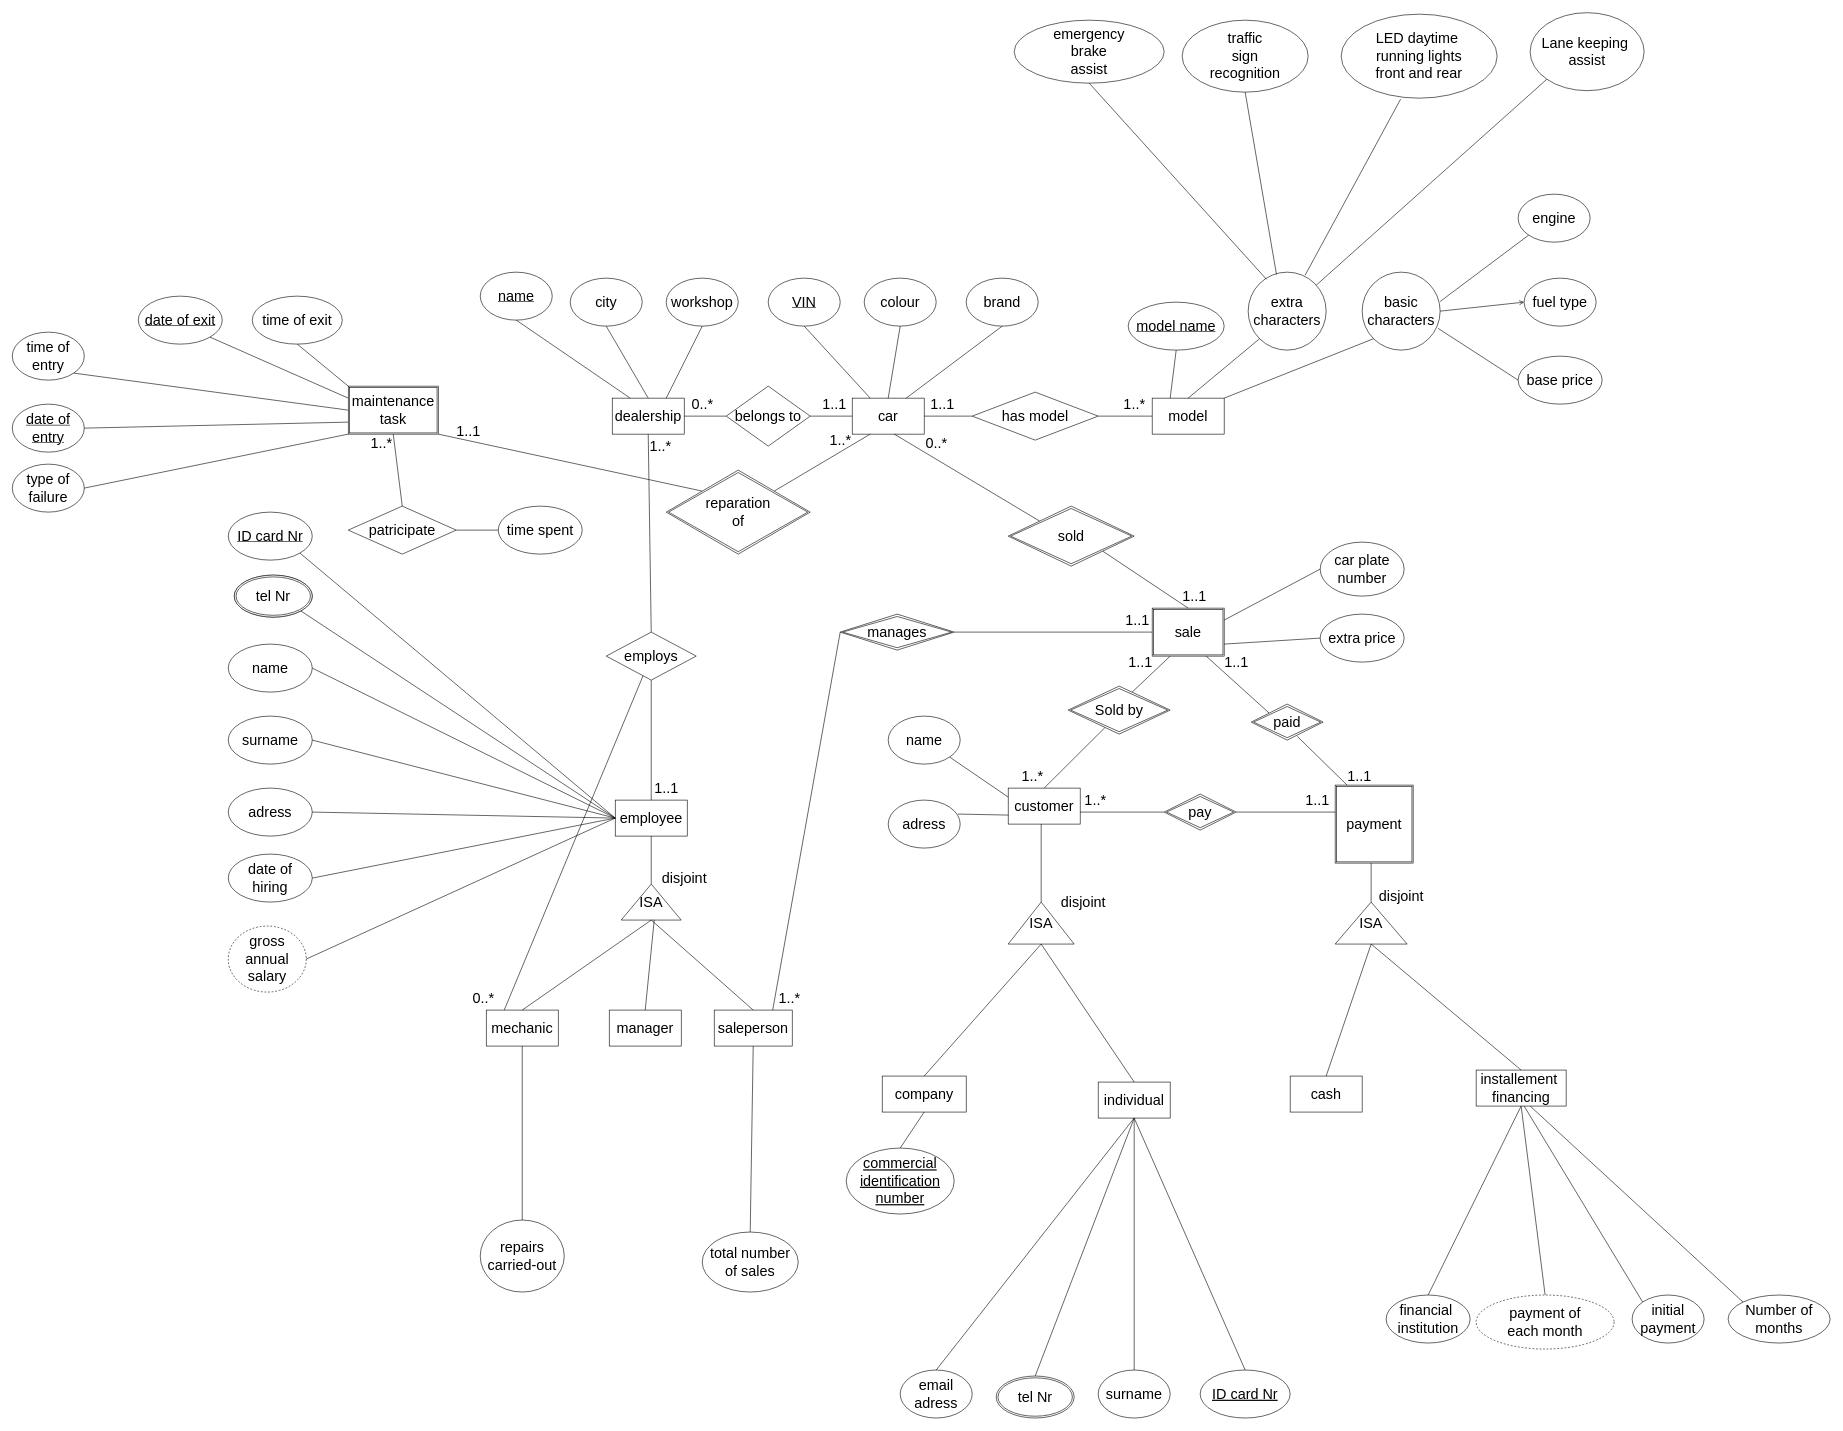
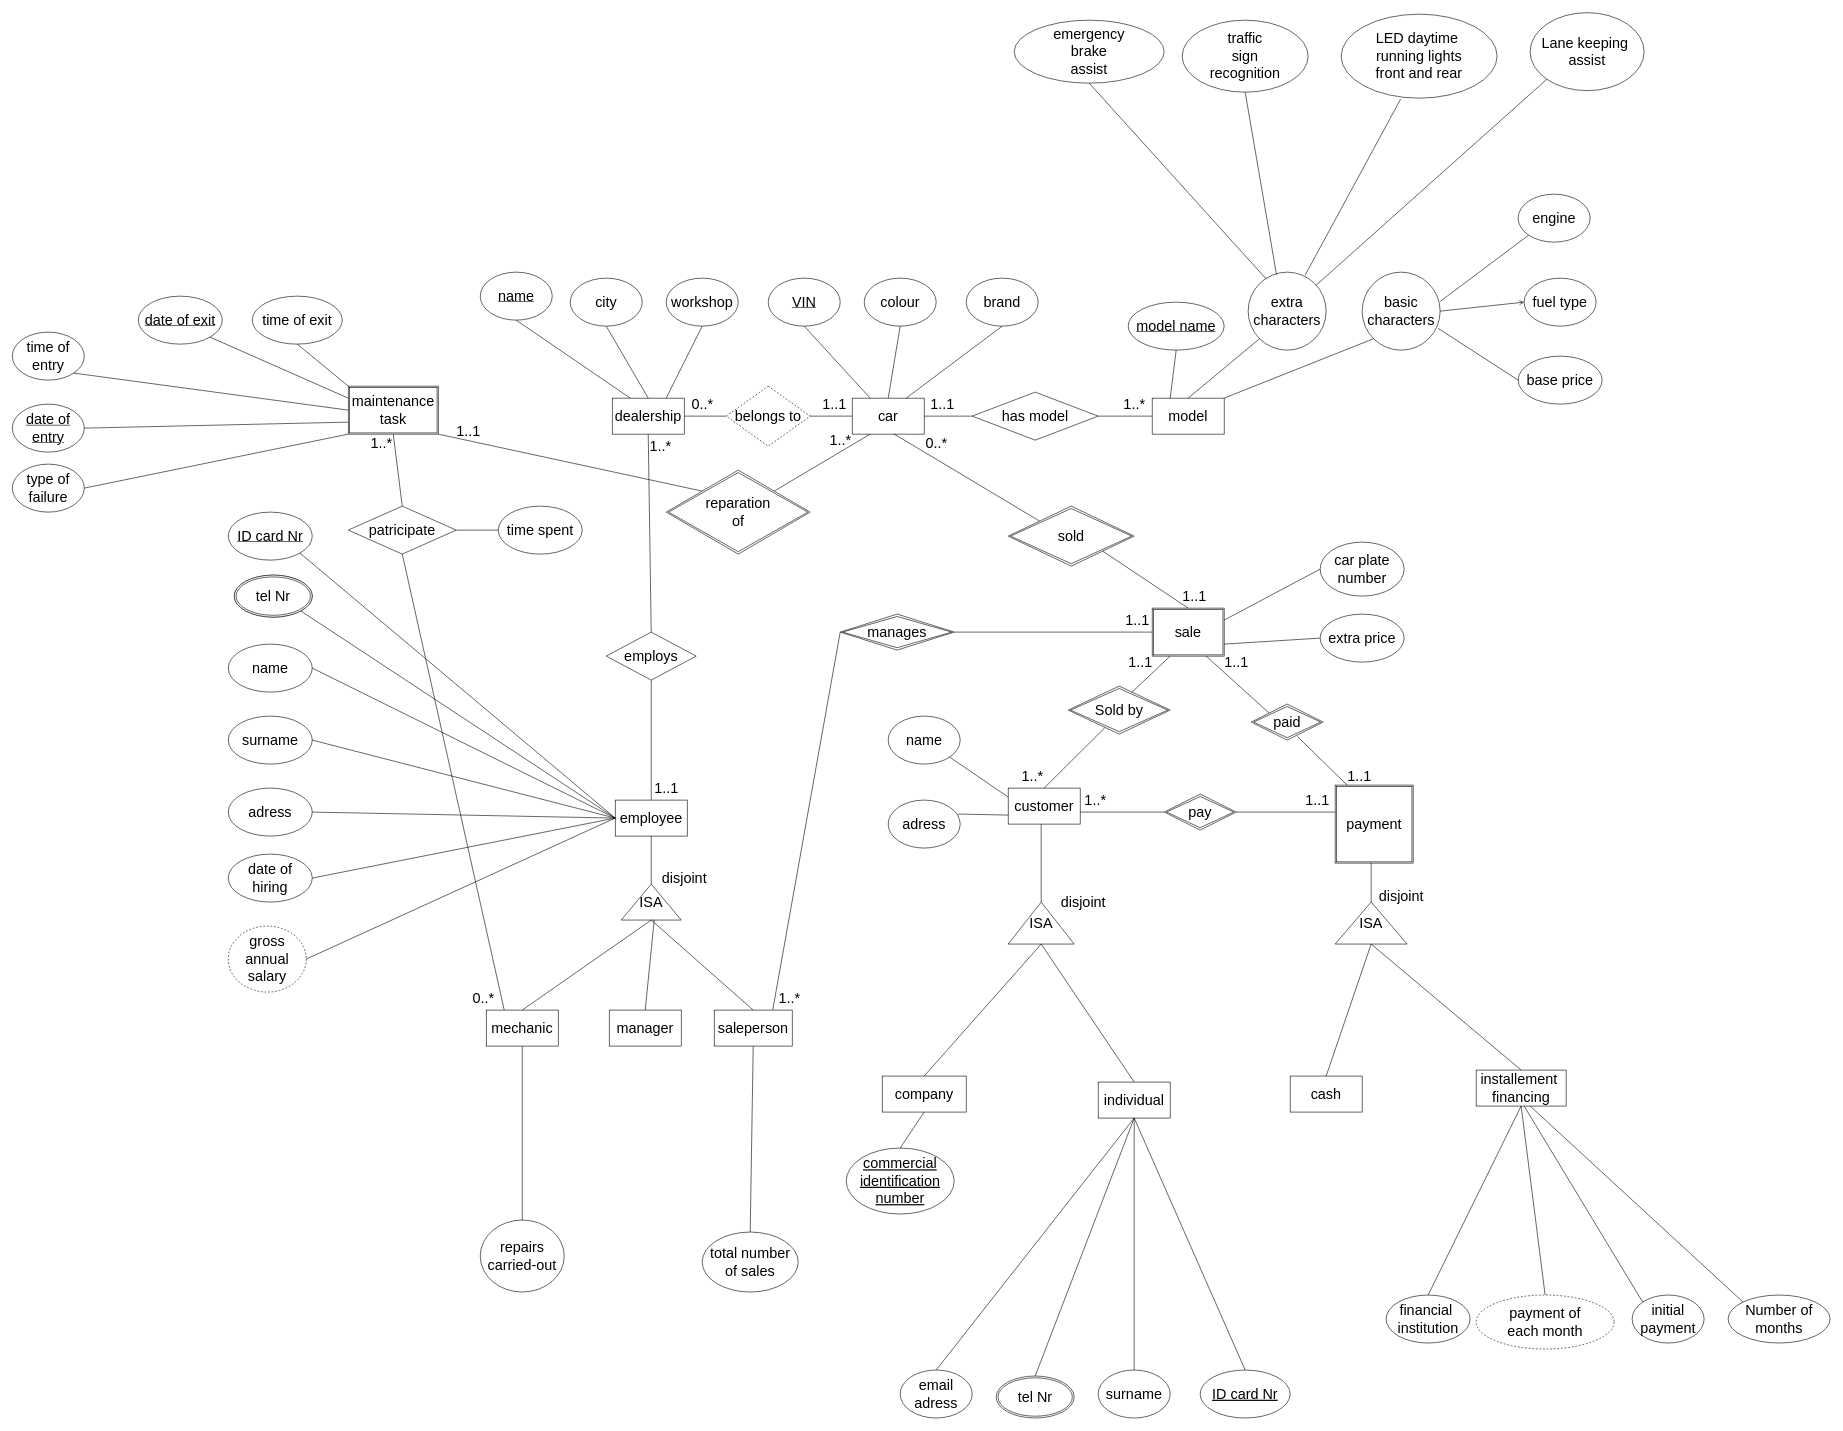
node "belongs to": style solid -> dashed
edge "employs" -- "mechanic": now "patricipate" -- "mechanic"
